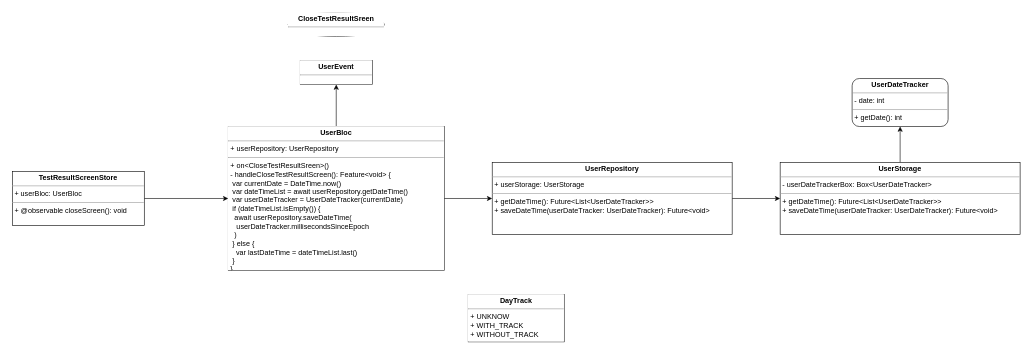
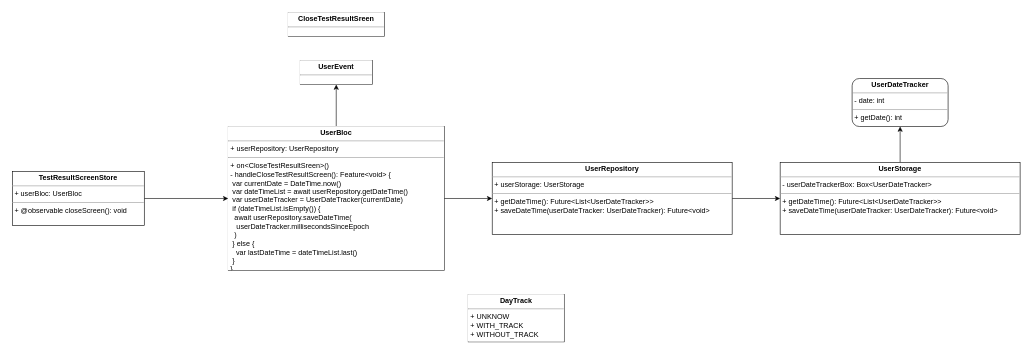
node "CloseTestResultSreen": shape ellipse -> rectangle
